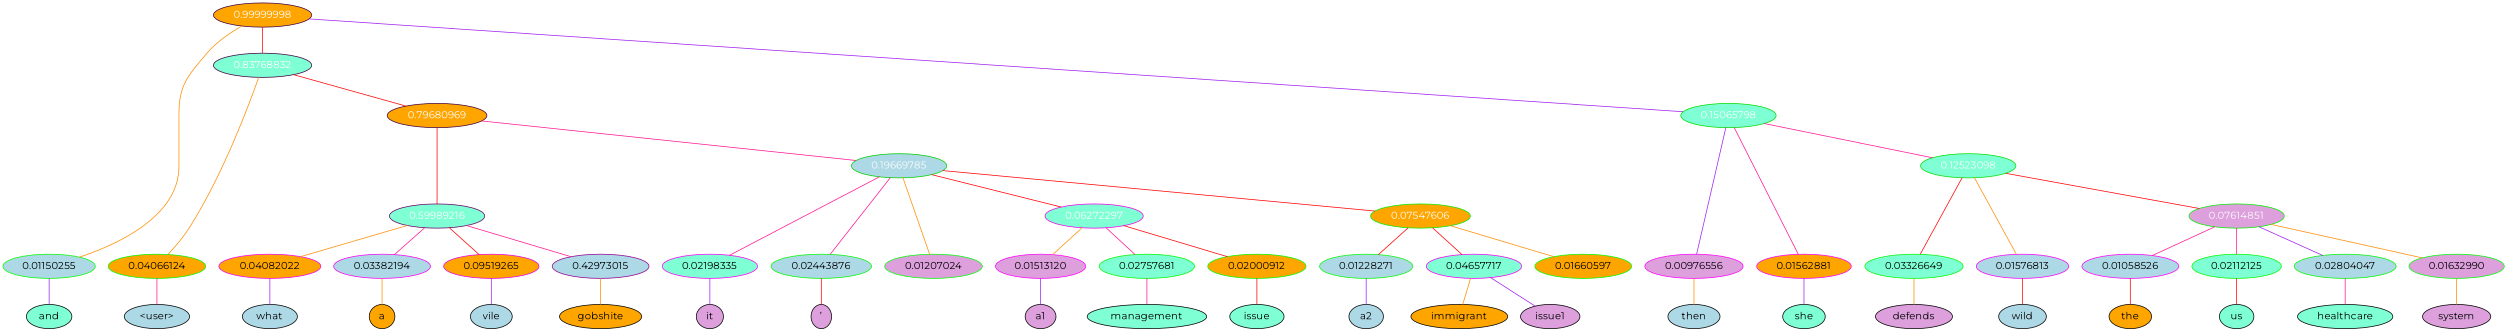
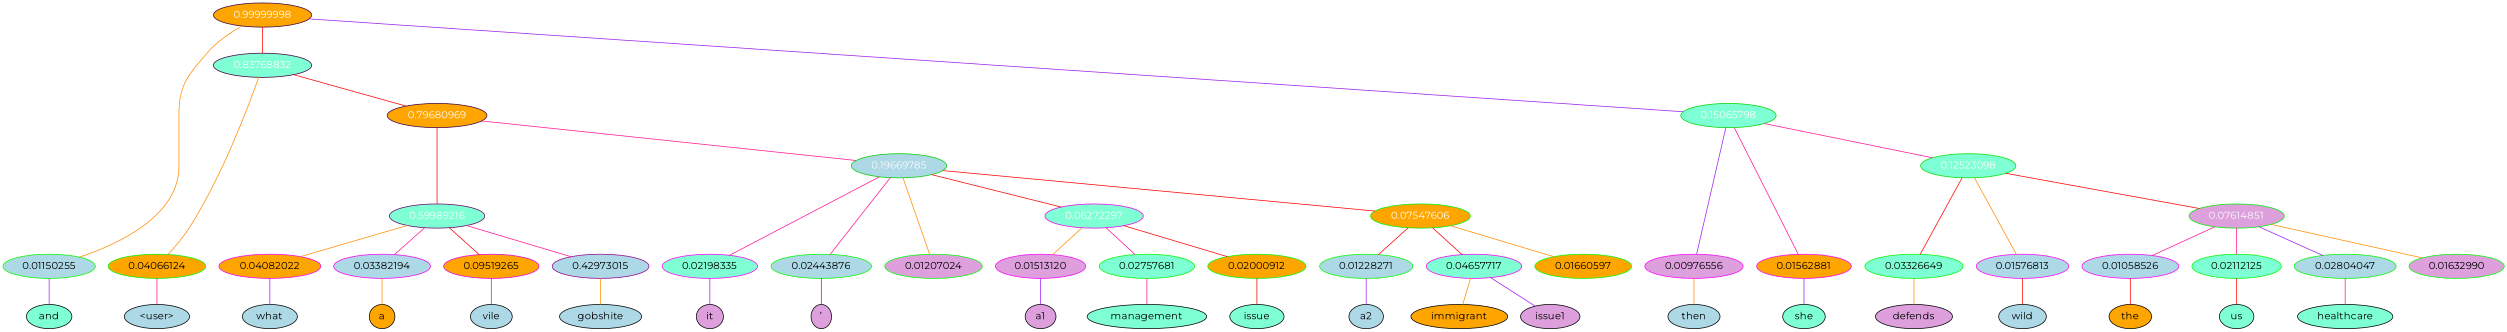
node "gobshite": fillcolor orange -> lightblue
node "system": removed
